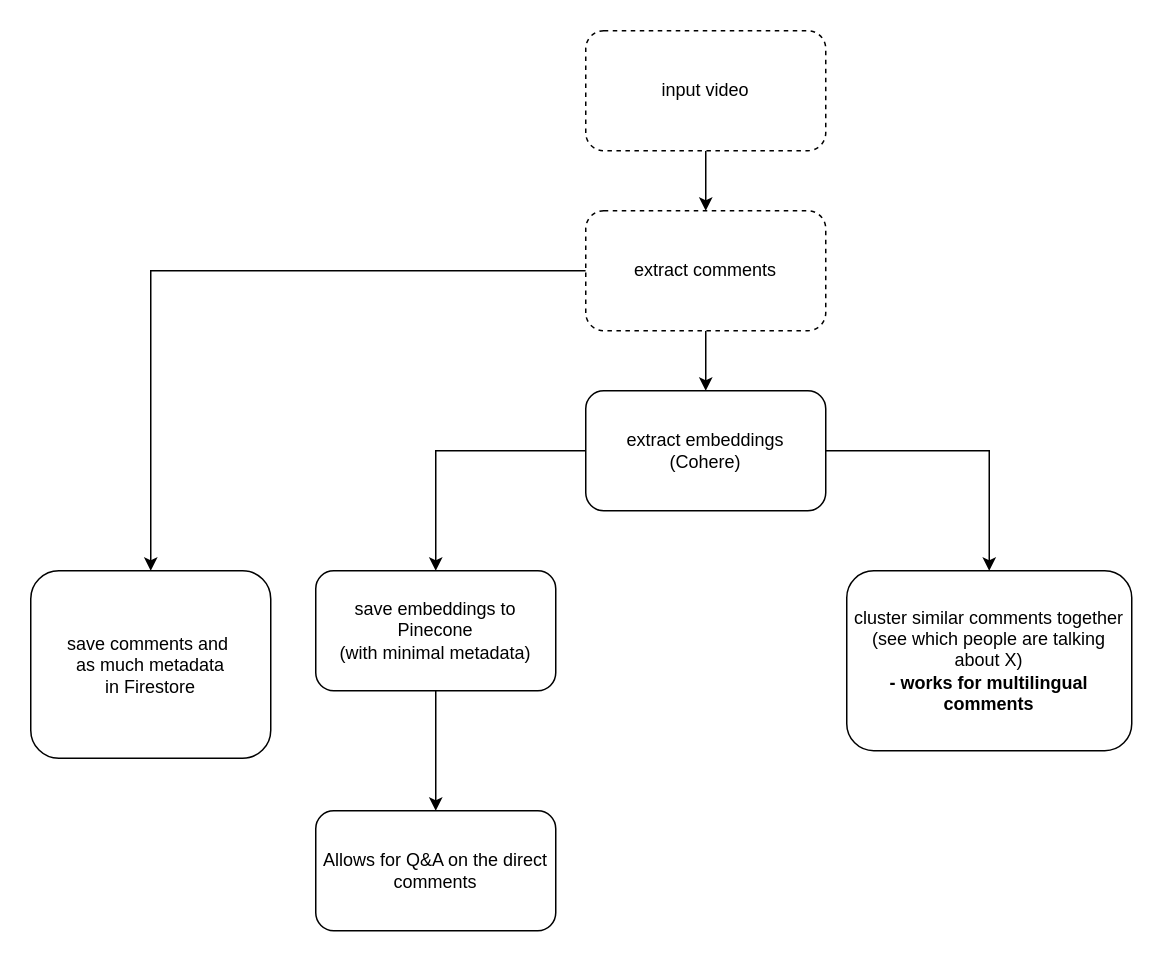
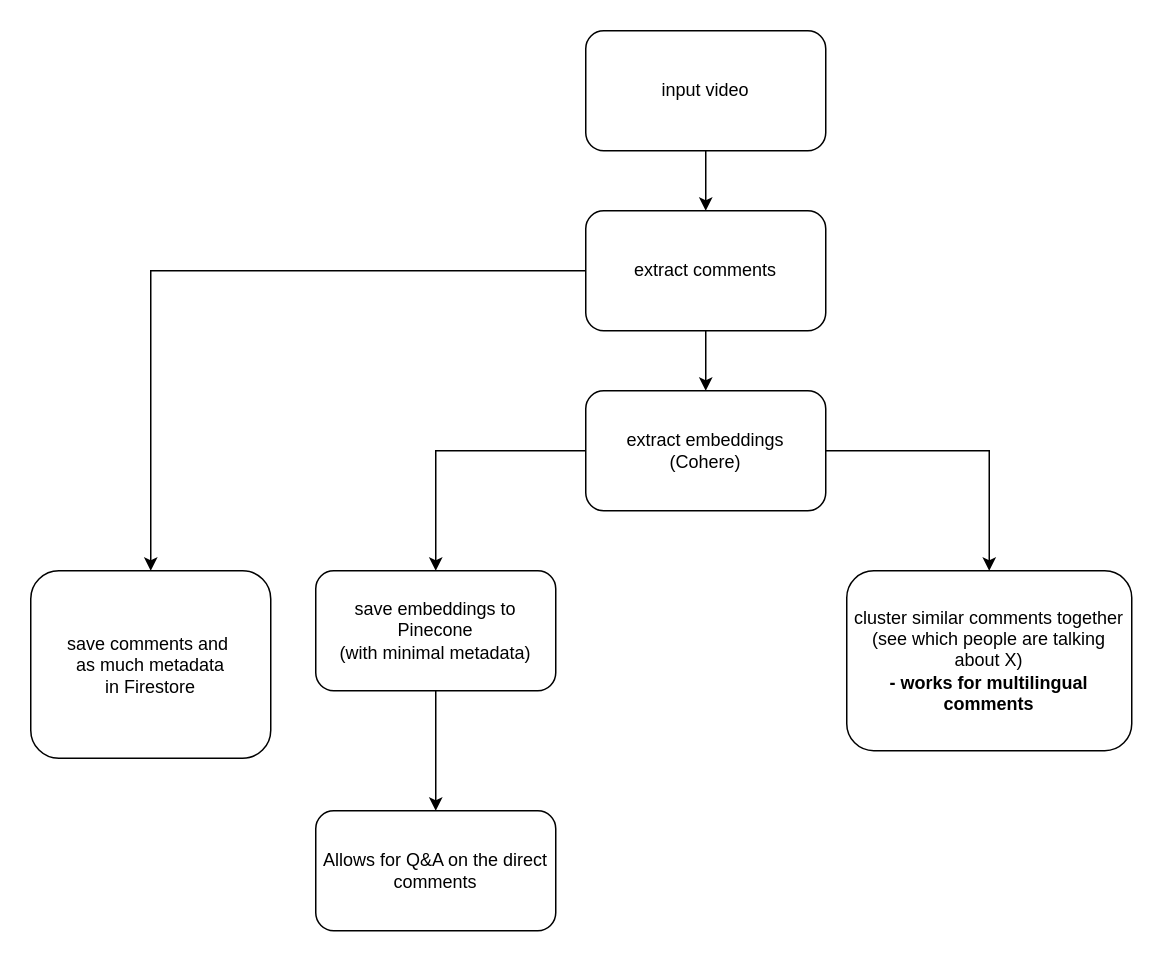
node "input video": style dashed -> solid
node "extract comments": style dashed -> solid
